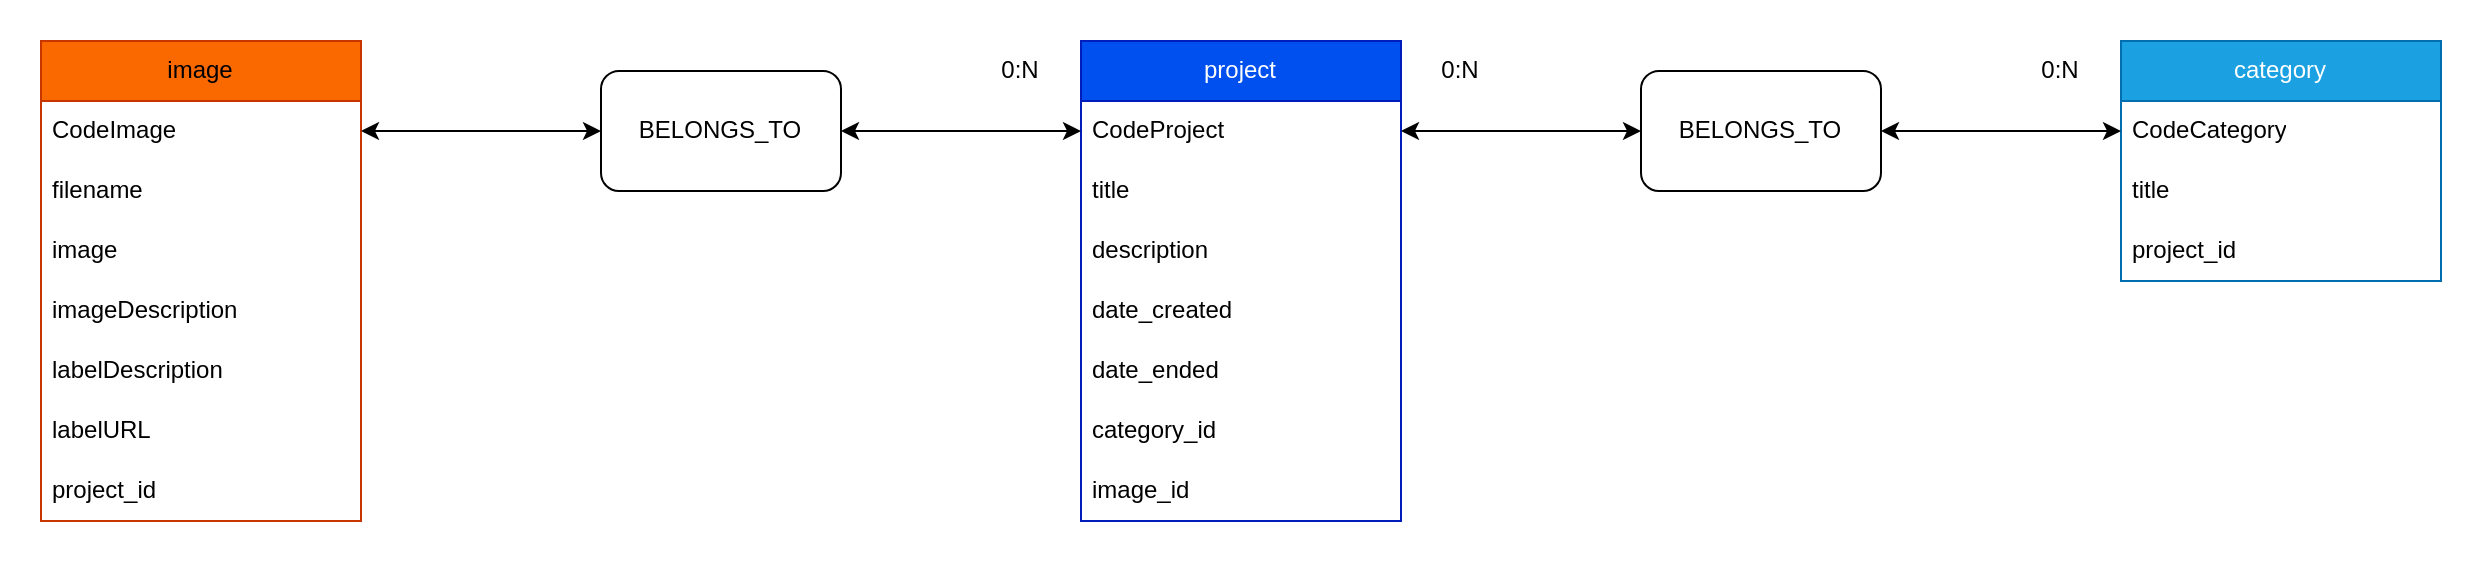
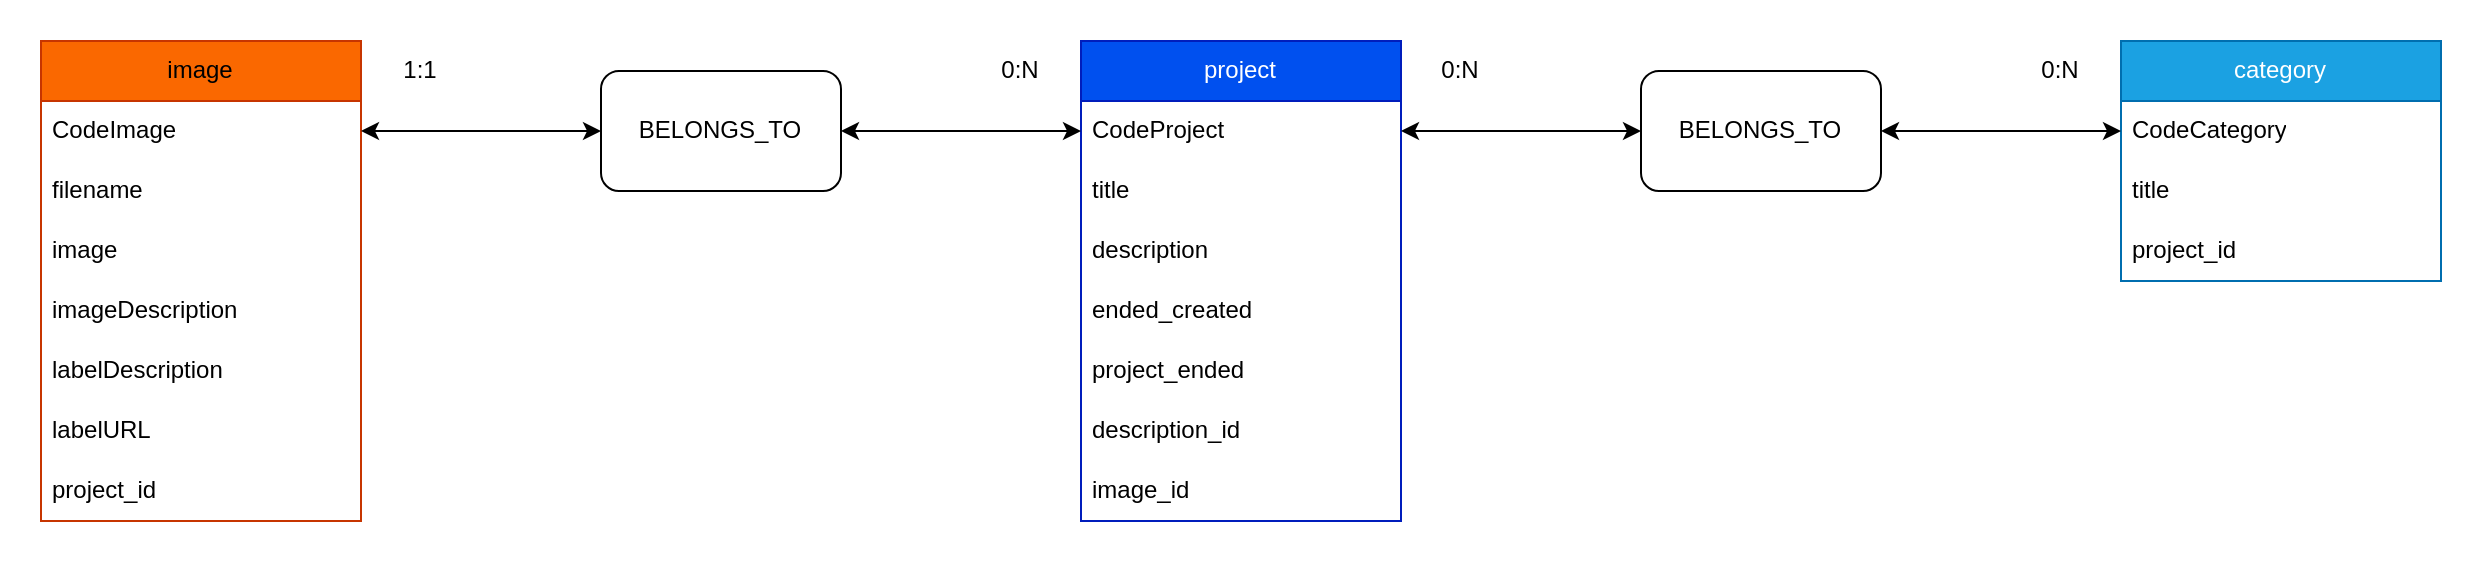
node "1:1": added
node "date_created": label "date_created" -> "ended_created"
node "date_ended": label "date_ended" -> "project_ended"
node "category_id": label "category_id" -> "description_id"
